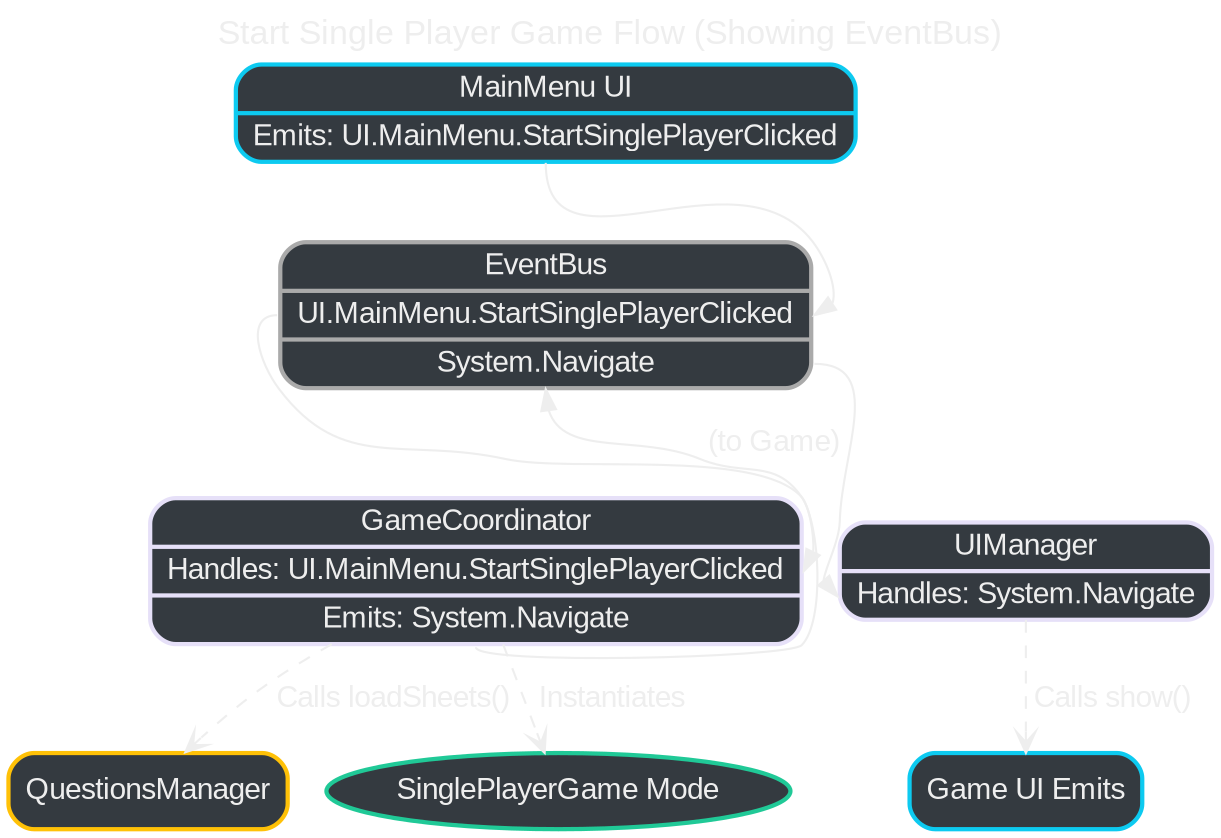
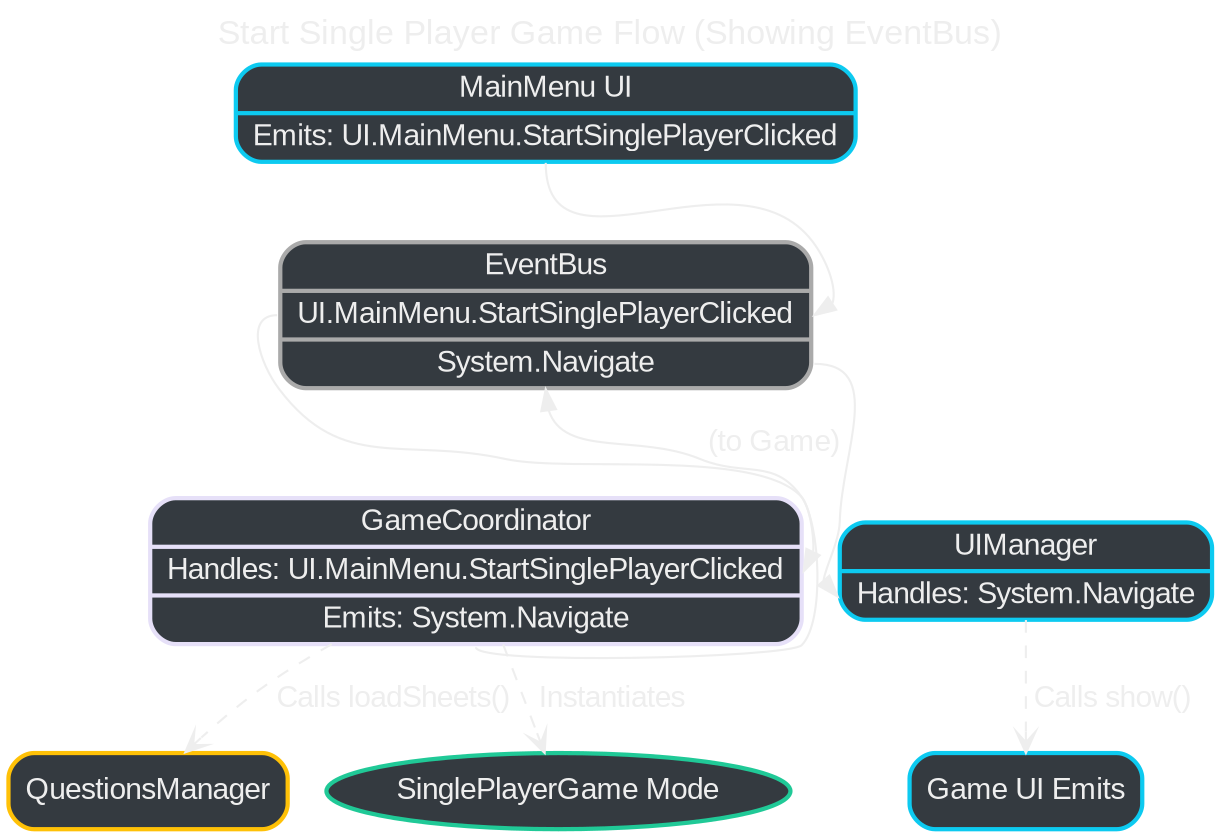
node "UIManager": color #e6e0f8 -> #0dcaf0
